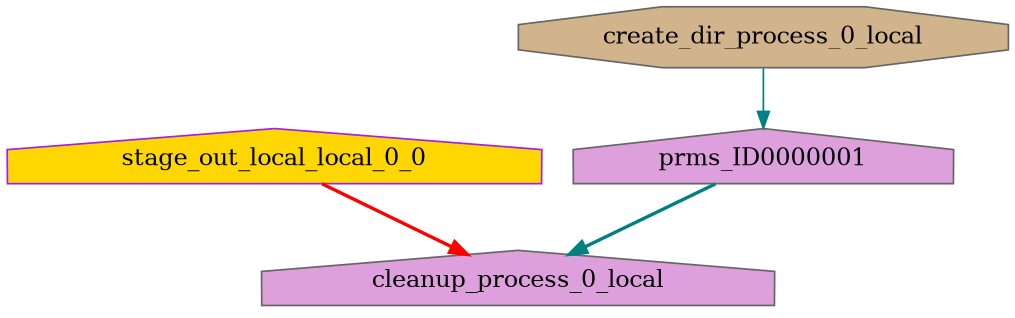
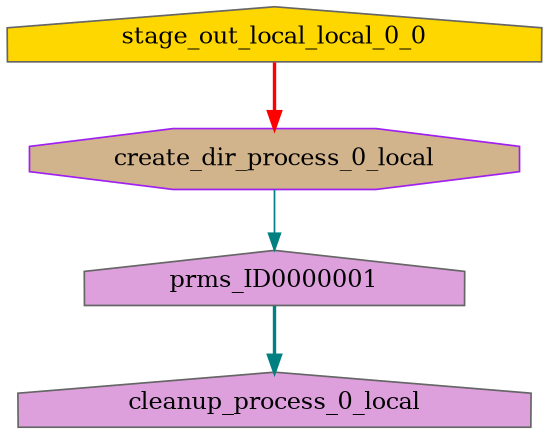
node "create_dir_process_0_local": color gray40 -> purple
node "stage_out_local_local_0_0": color purple -> gray40
edge "stage_out_local_local_0_0" -> "cleanup_process_0_local": now "stage_out_local_local_0_0" -> "create_dir_process_0_local"
